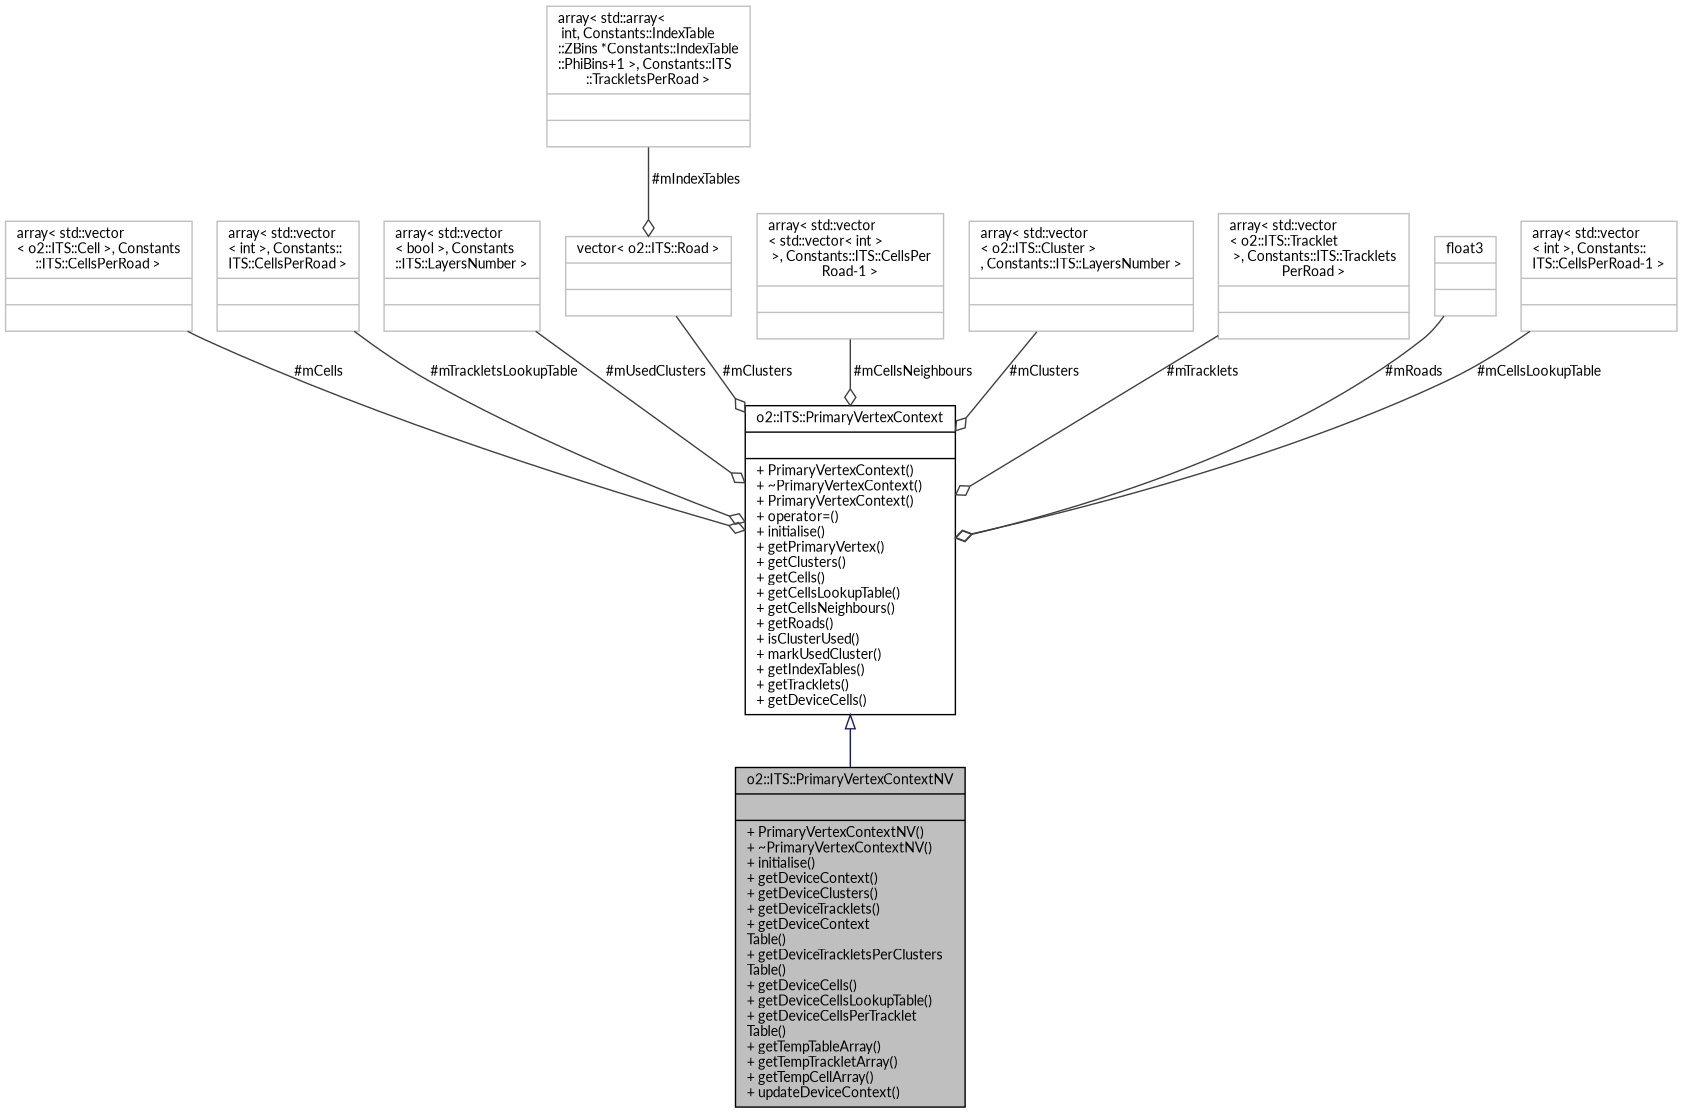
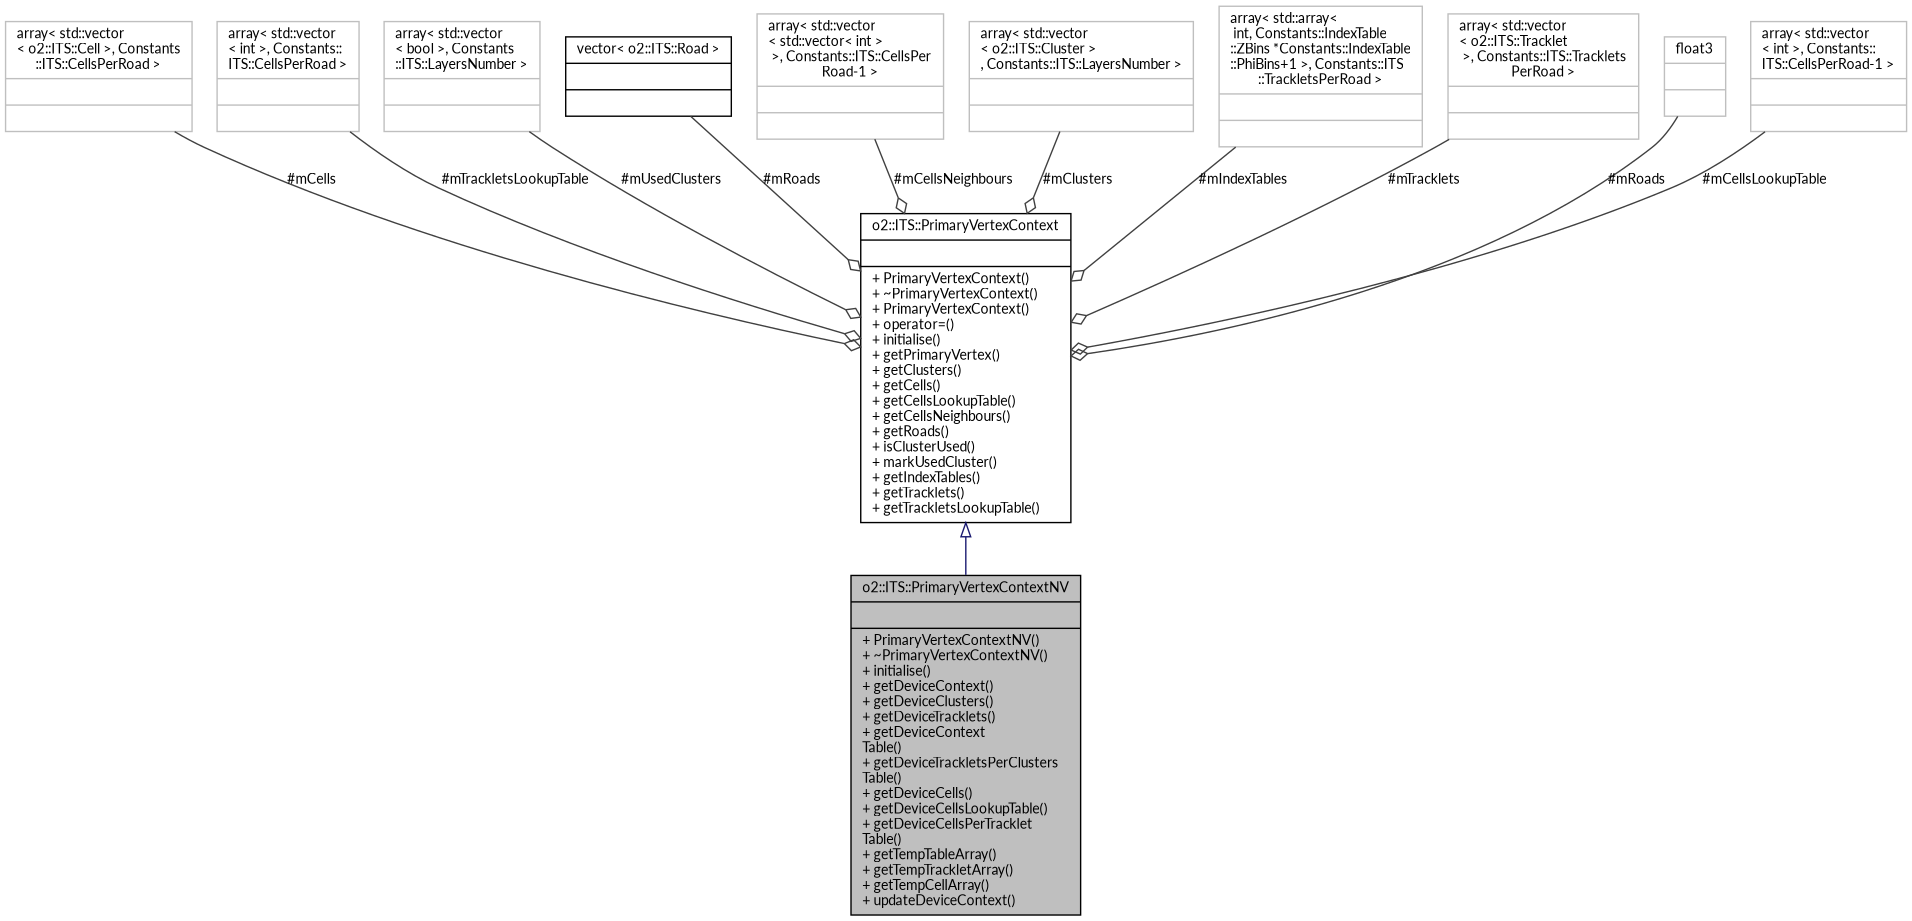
edge "array< std::array<" -> "vector< o2::ITS::Road >": now "array< std::array<" -> "o2::ITS::PrimaryVertexContext"
node "vector< o2::ITS::Road >": color grey75 -> black
edge "vector< o2::ITS::Road >" -> "o2::ITS::PrimaryVertexContext": label " #mClusters" -> " #mRoads"
node "o2::ITS::PrimaryVertexContext": text "+ getDeviceCells()" -> "+ getTrackletsLookupTable()"
